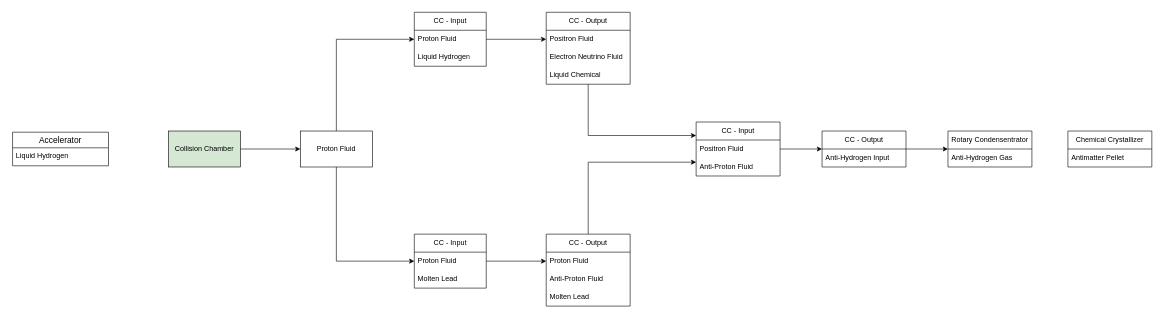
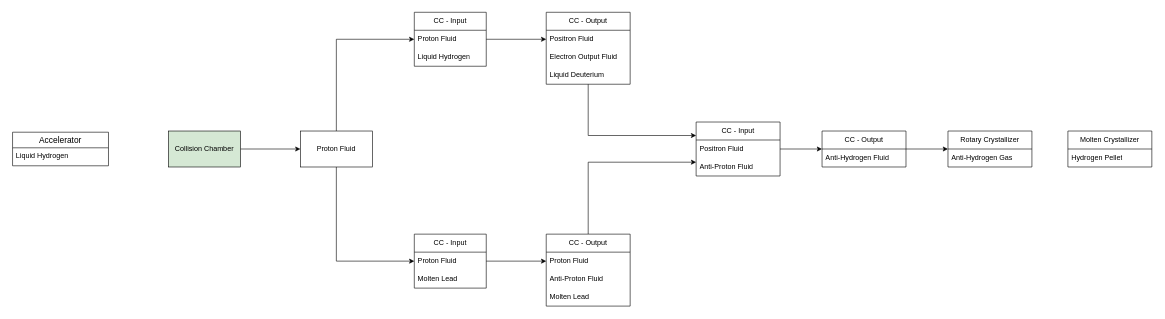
node "Electron Neutrino Fluid": label "Electron Neutrino Fluid" -> "Electron Output Fluid"
node "Liquid Chemical": label "Liquid Chemical" -> "Liquid Deuterium"
node "Rotary Condensentrator": label "Rotary Condensentrator" -> "Rotary Crystallizer"
node "Chemical Crystallizer": label "Chemical Crystallizer" -> "Molten Crystallizer"
node "Anti-Hydrogen Input": label "Anti-Hydrogen Input" -> "Anti-Hydrogen Fluid"
node "Antimatter Pellet": label "Antimatter Pellet" -> "Hydrogen Pellet"
